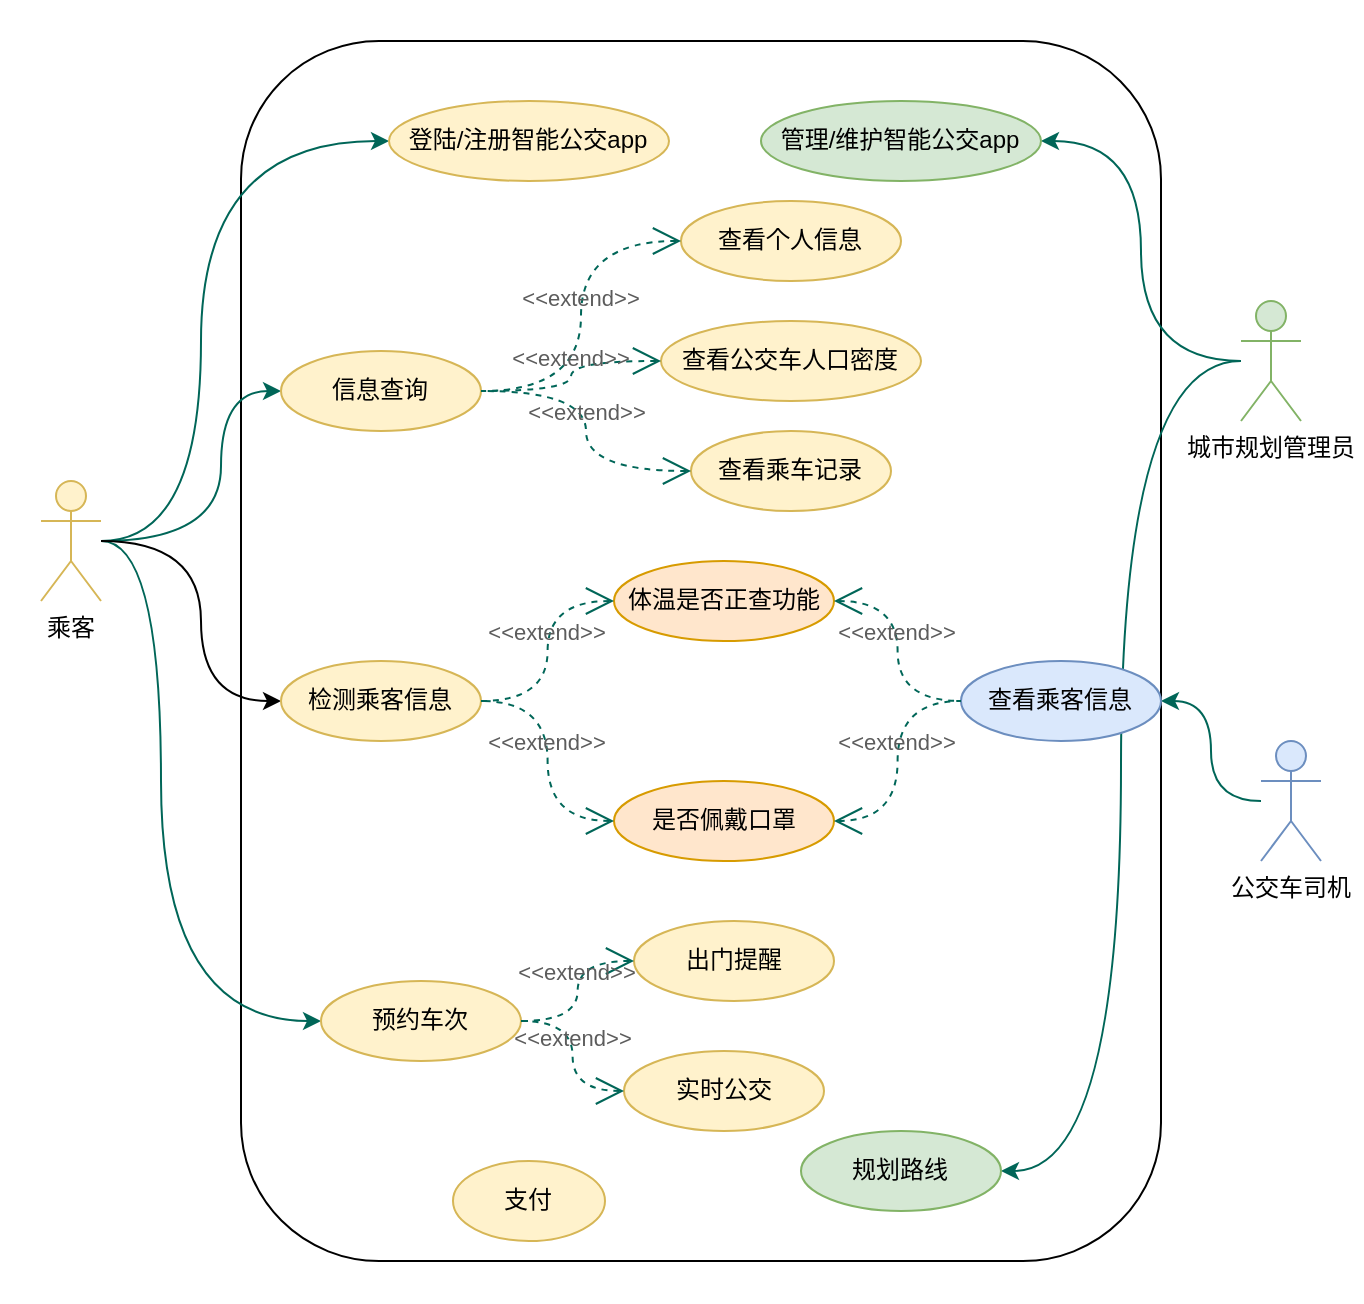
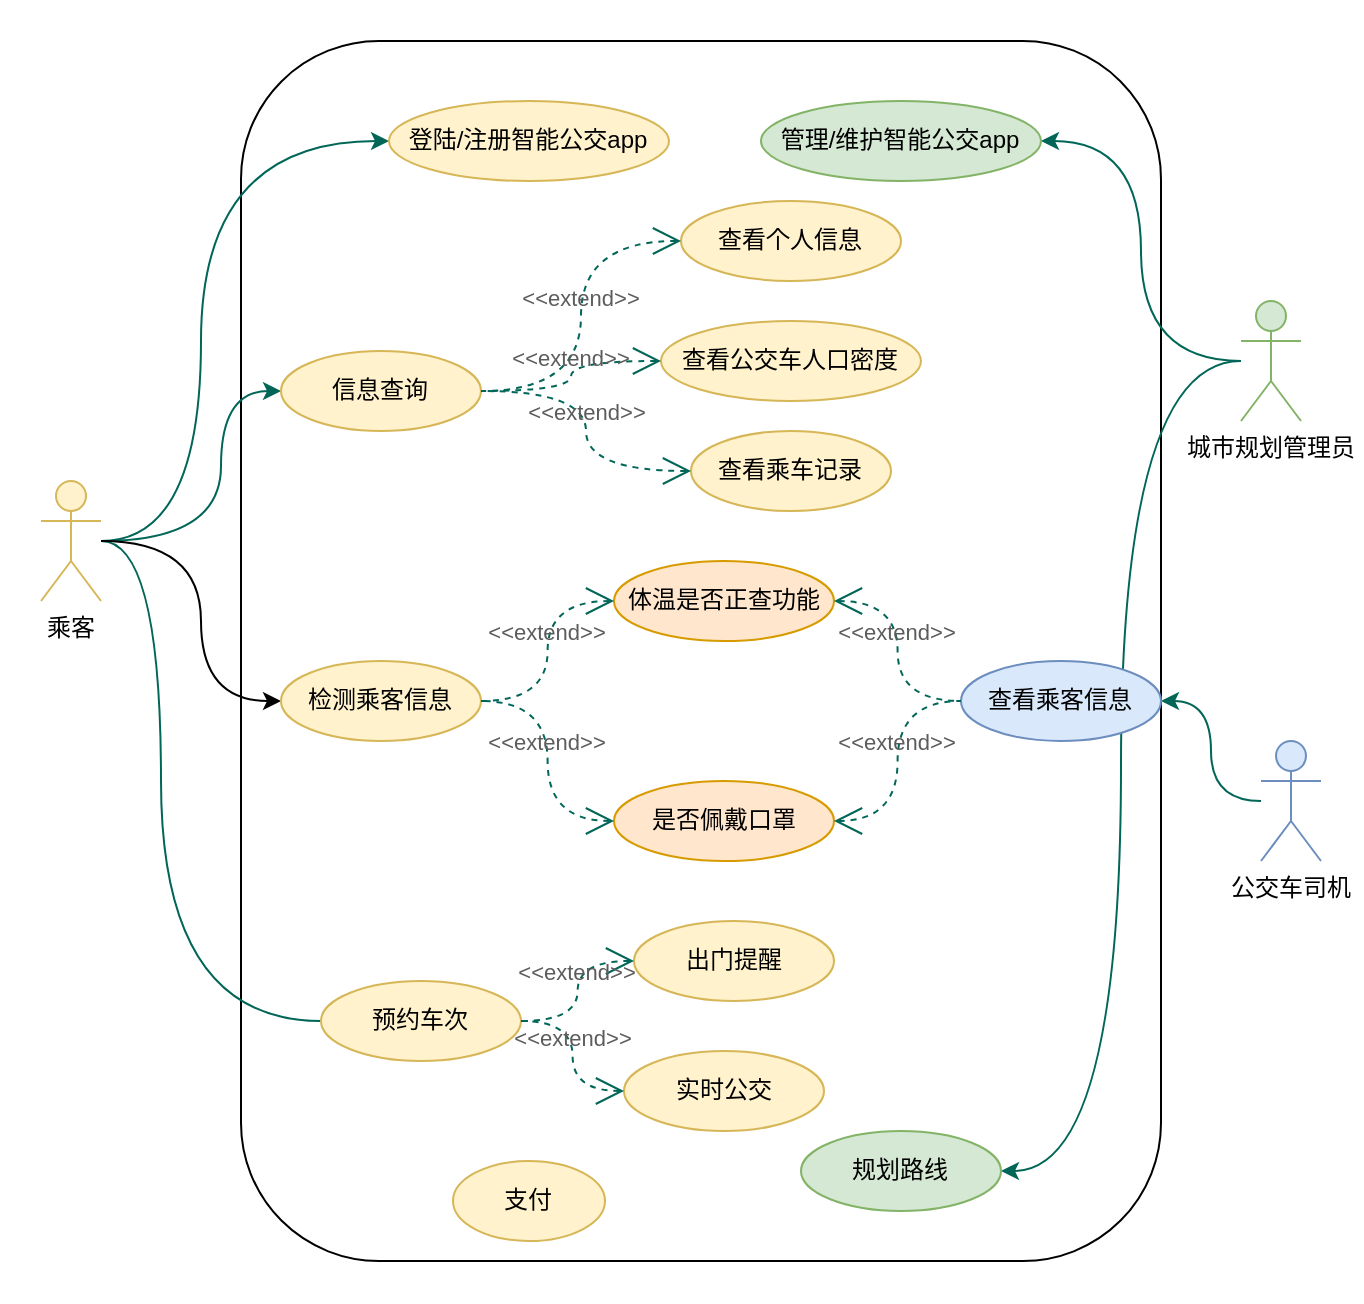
edge "乘客" -> "预约车次": arrowhead classic -> none
